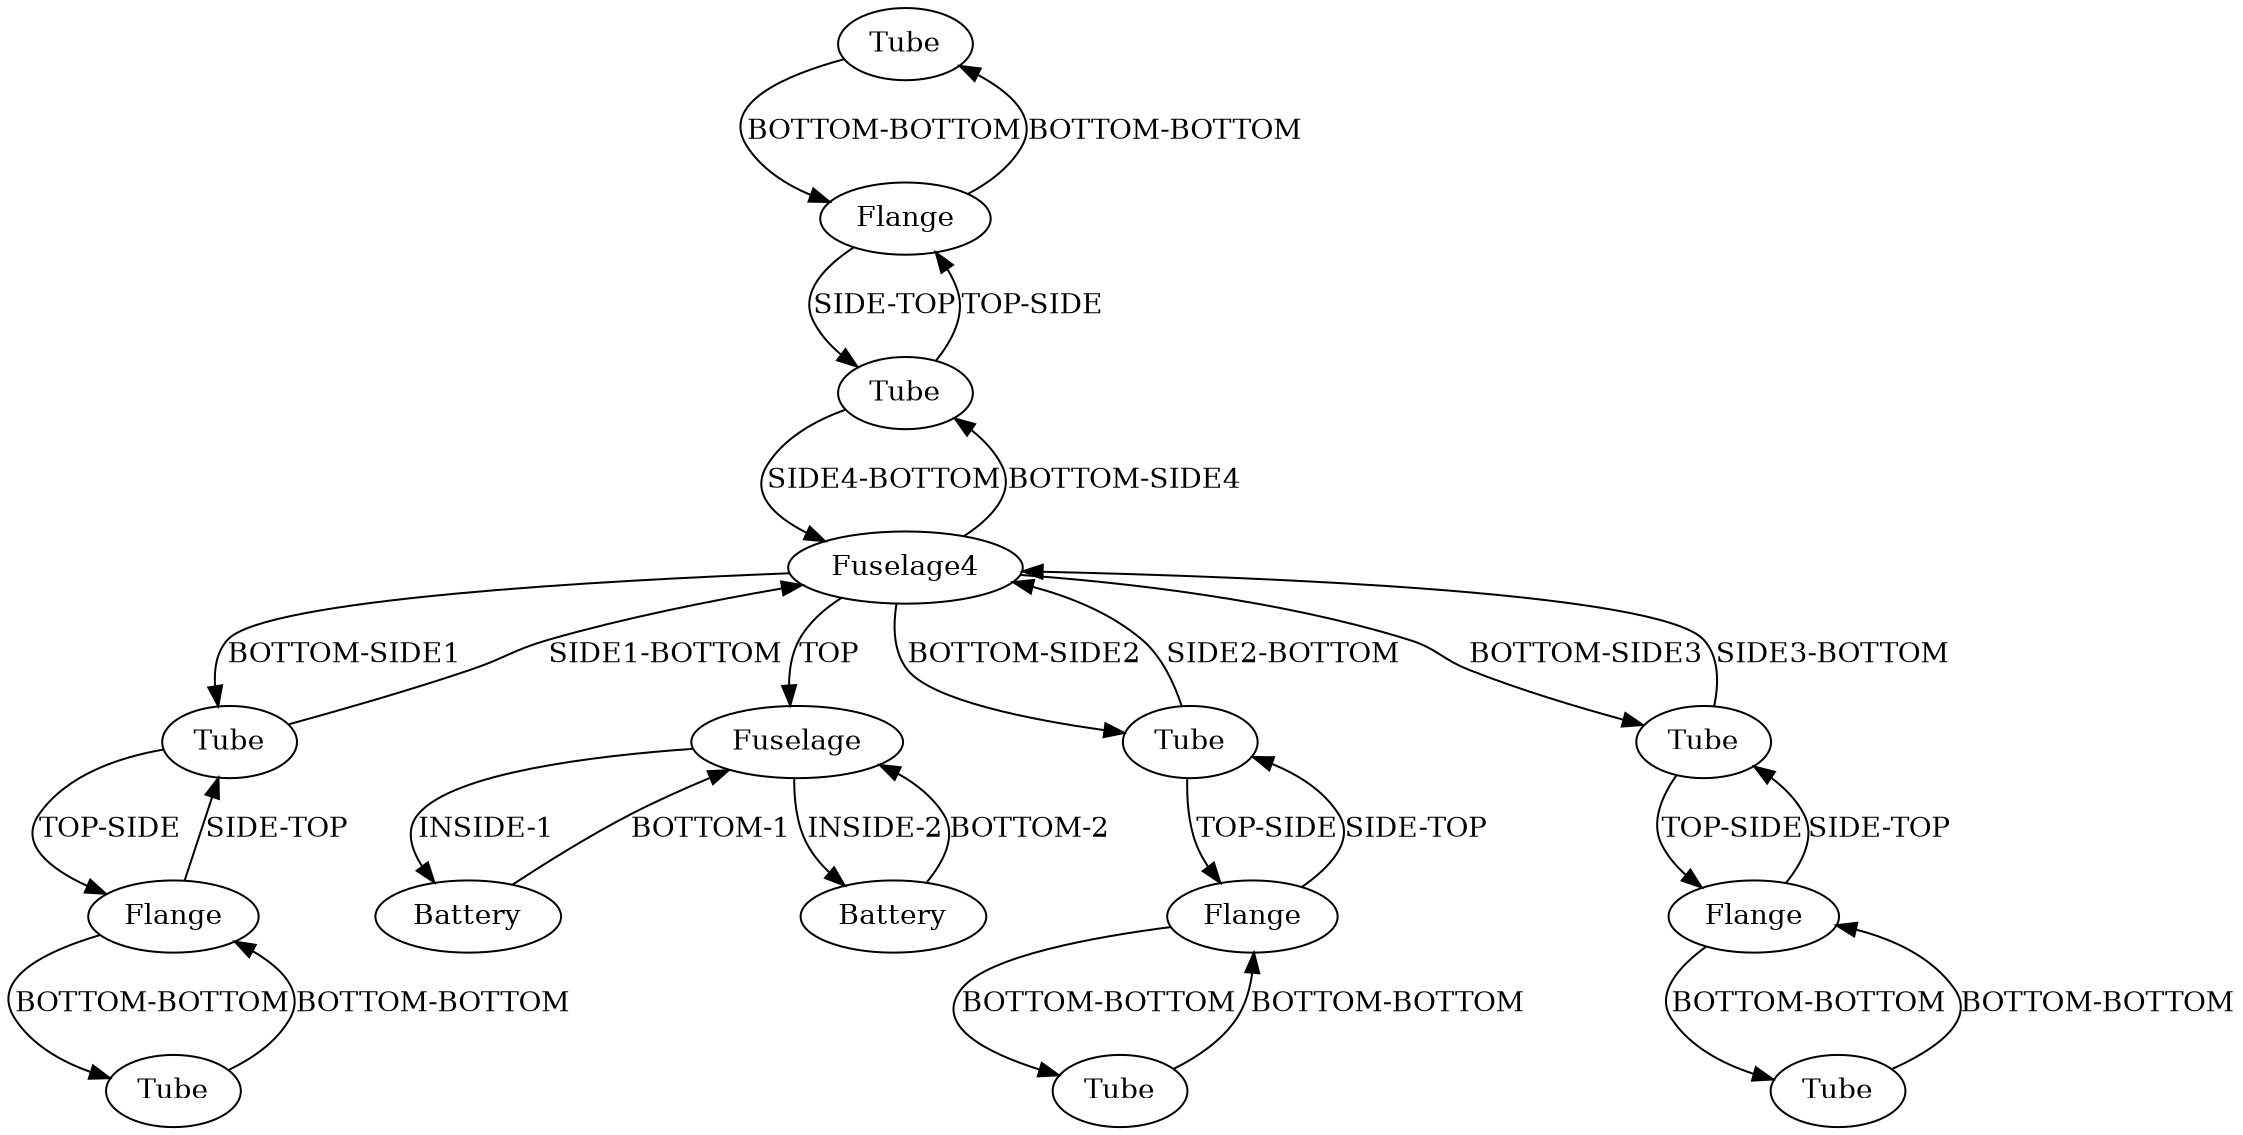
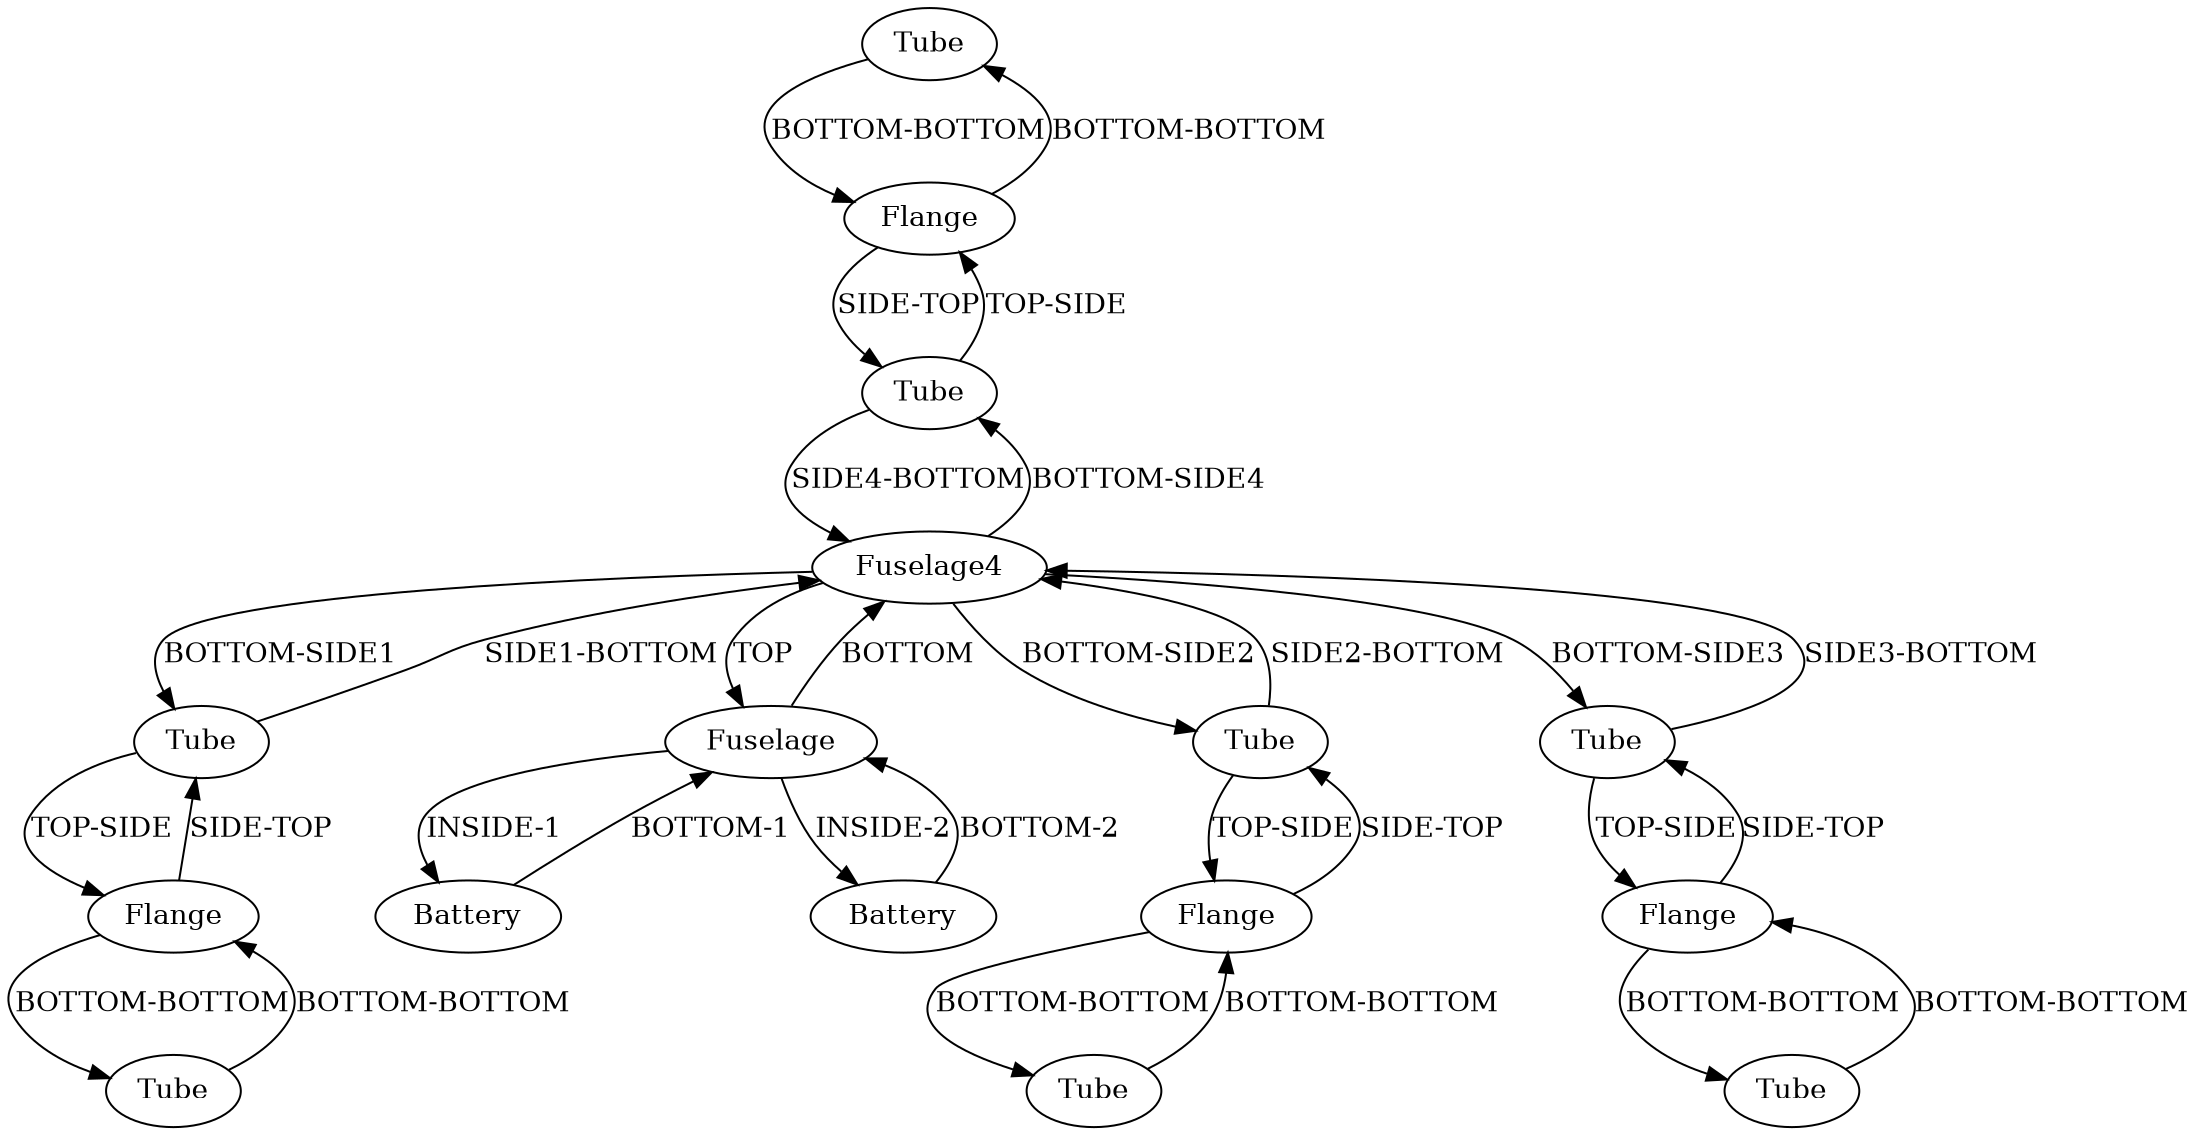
edge "Fuselage" -> "Fuselage4": added, label "BOTTOM"
